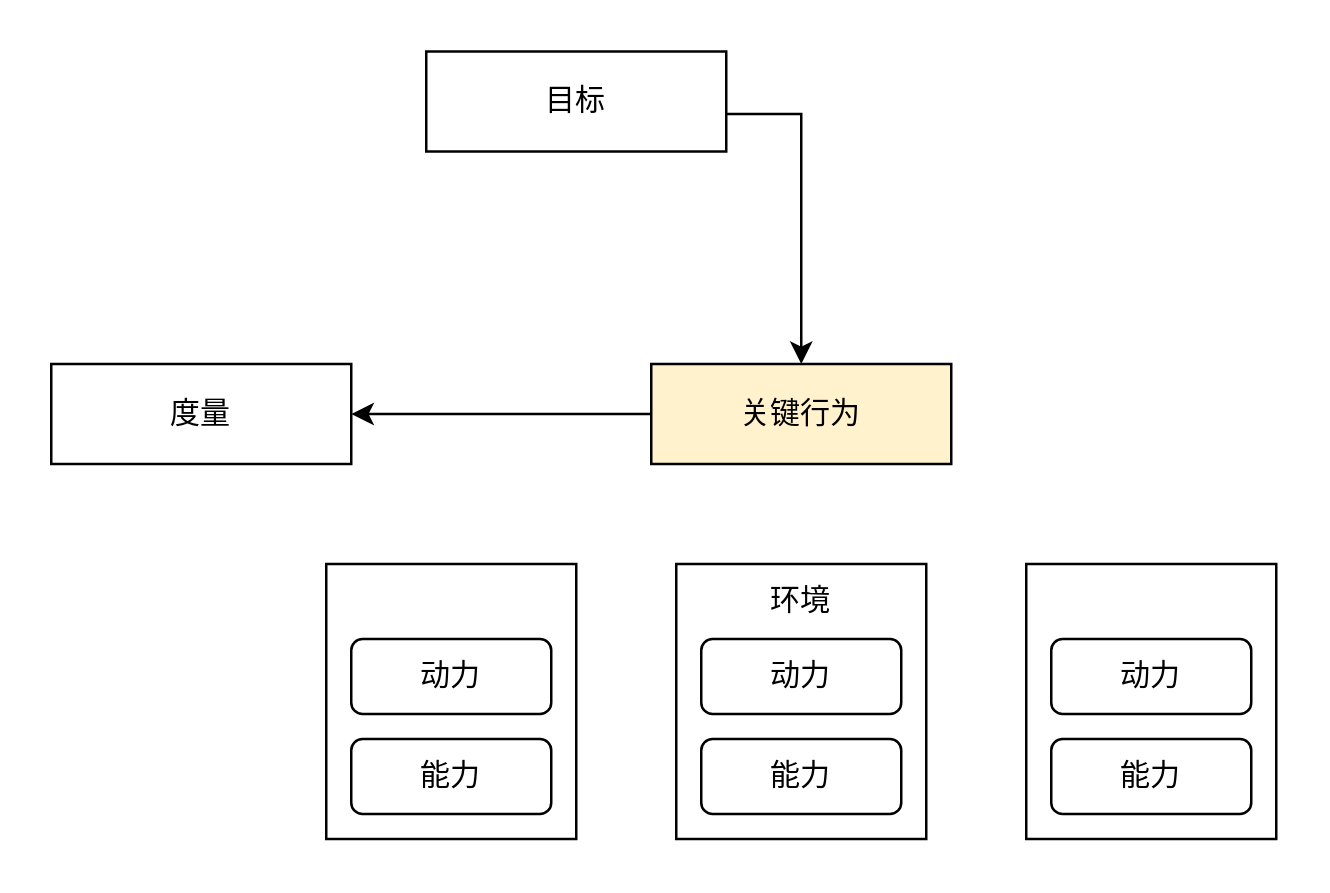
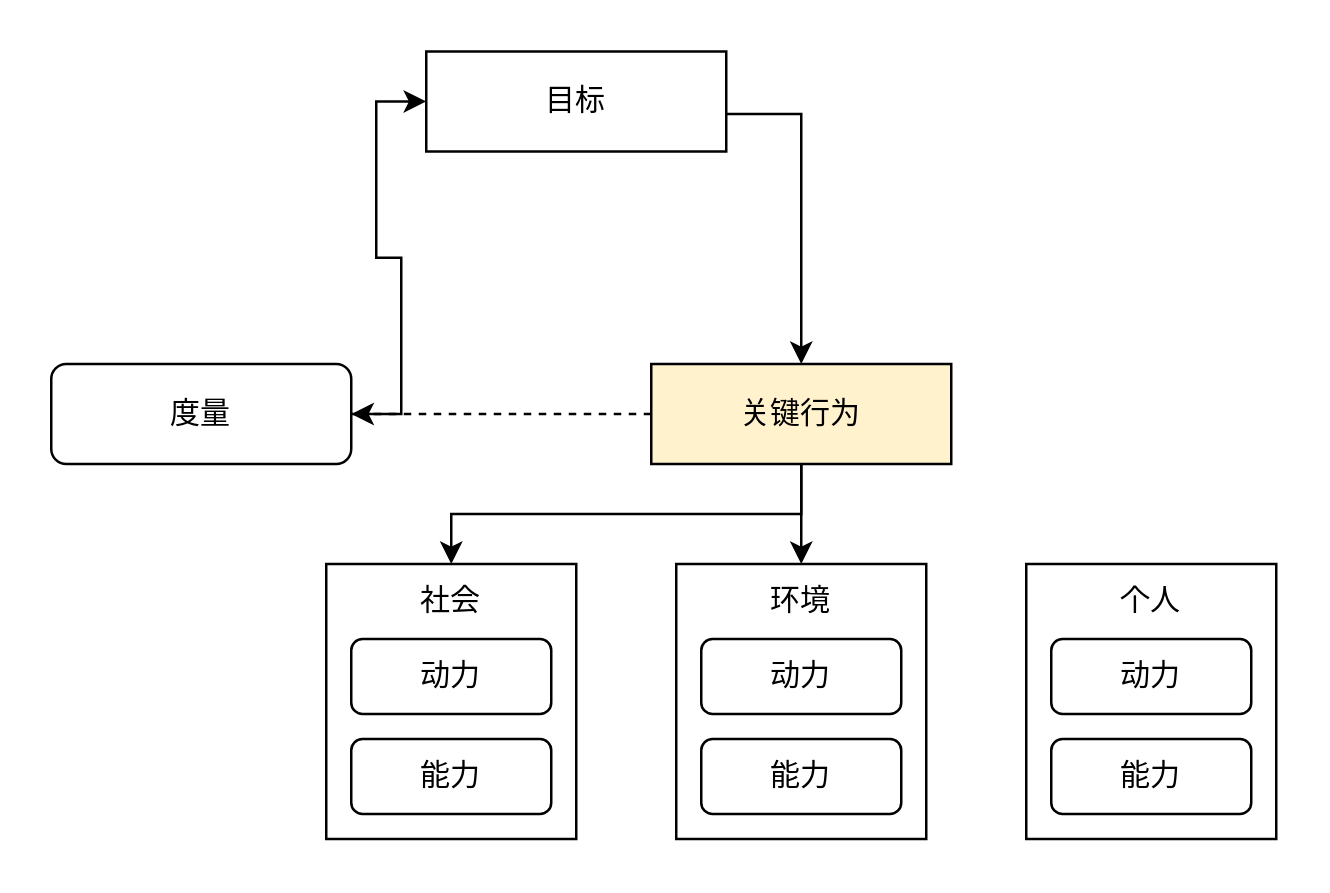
edge "度量" -> "目标": added
node "度量": shape rectangle -> rounded rectangle
edge "关键行为" -> "度量": style solid -> dashed
edge "关键行为" -> "社会": added
edge "关键行为" -> "环境": added
node "社会": added
node "个人": added
